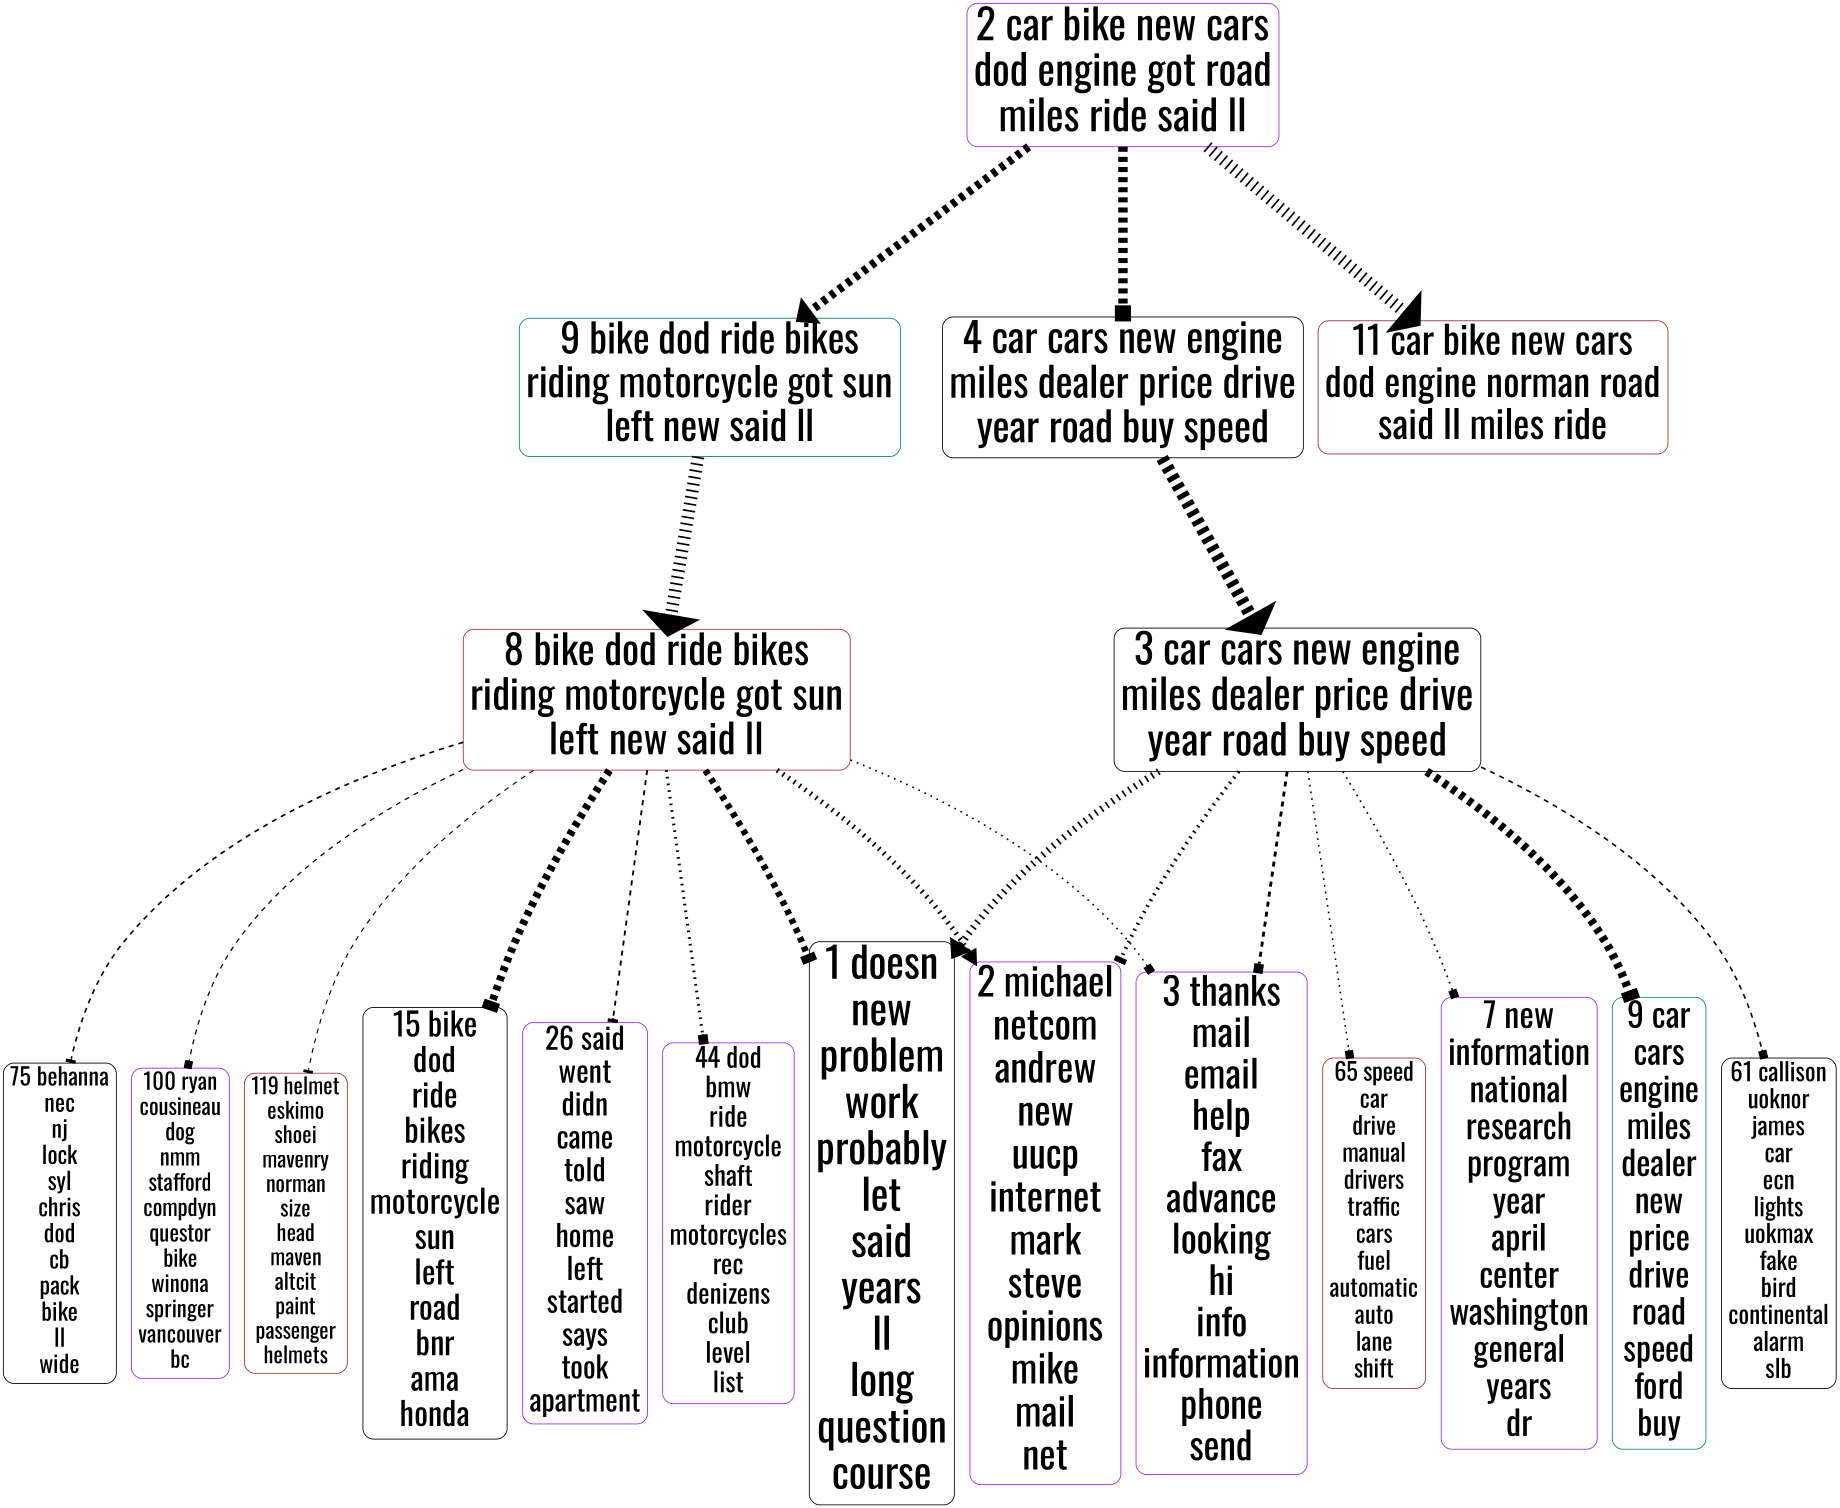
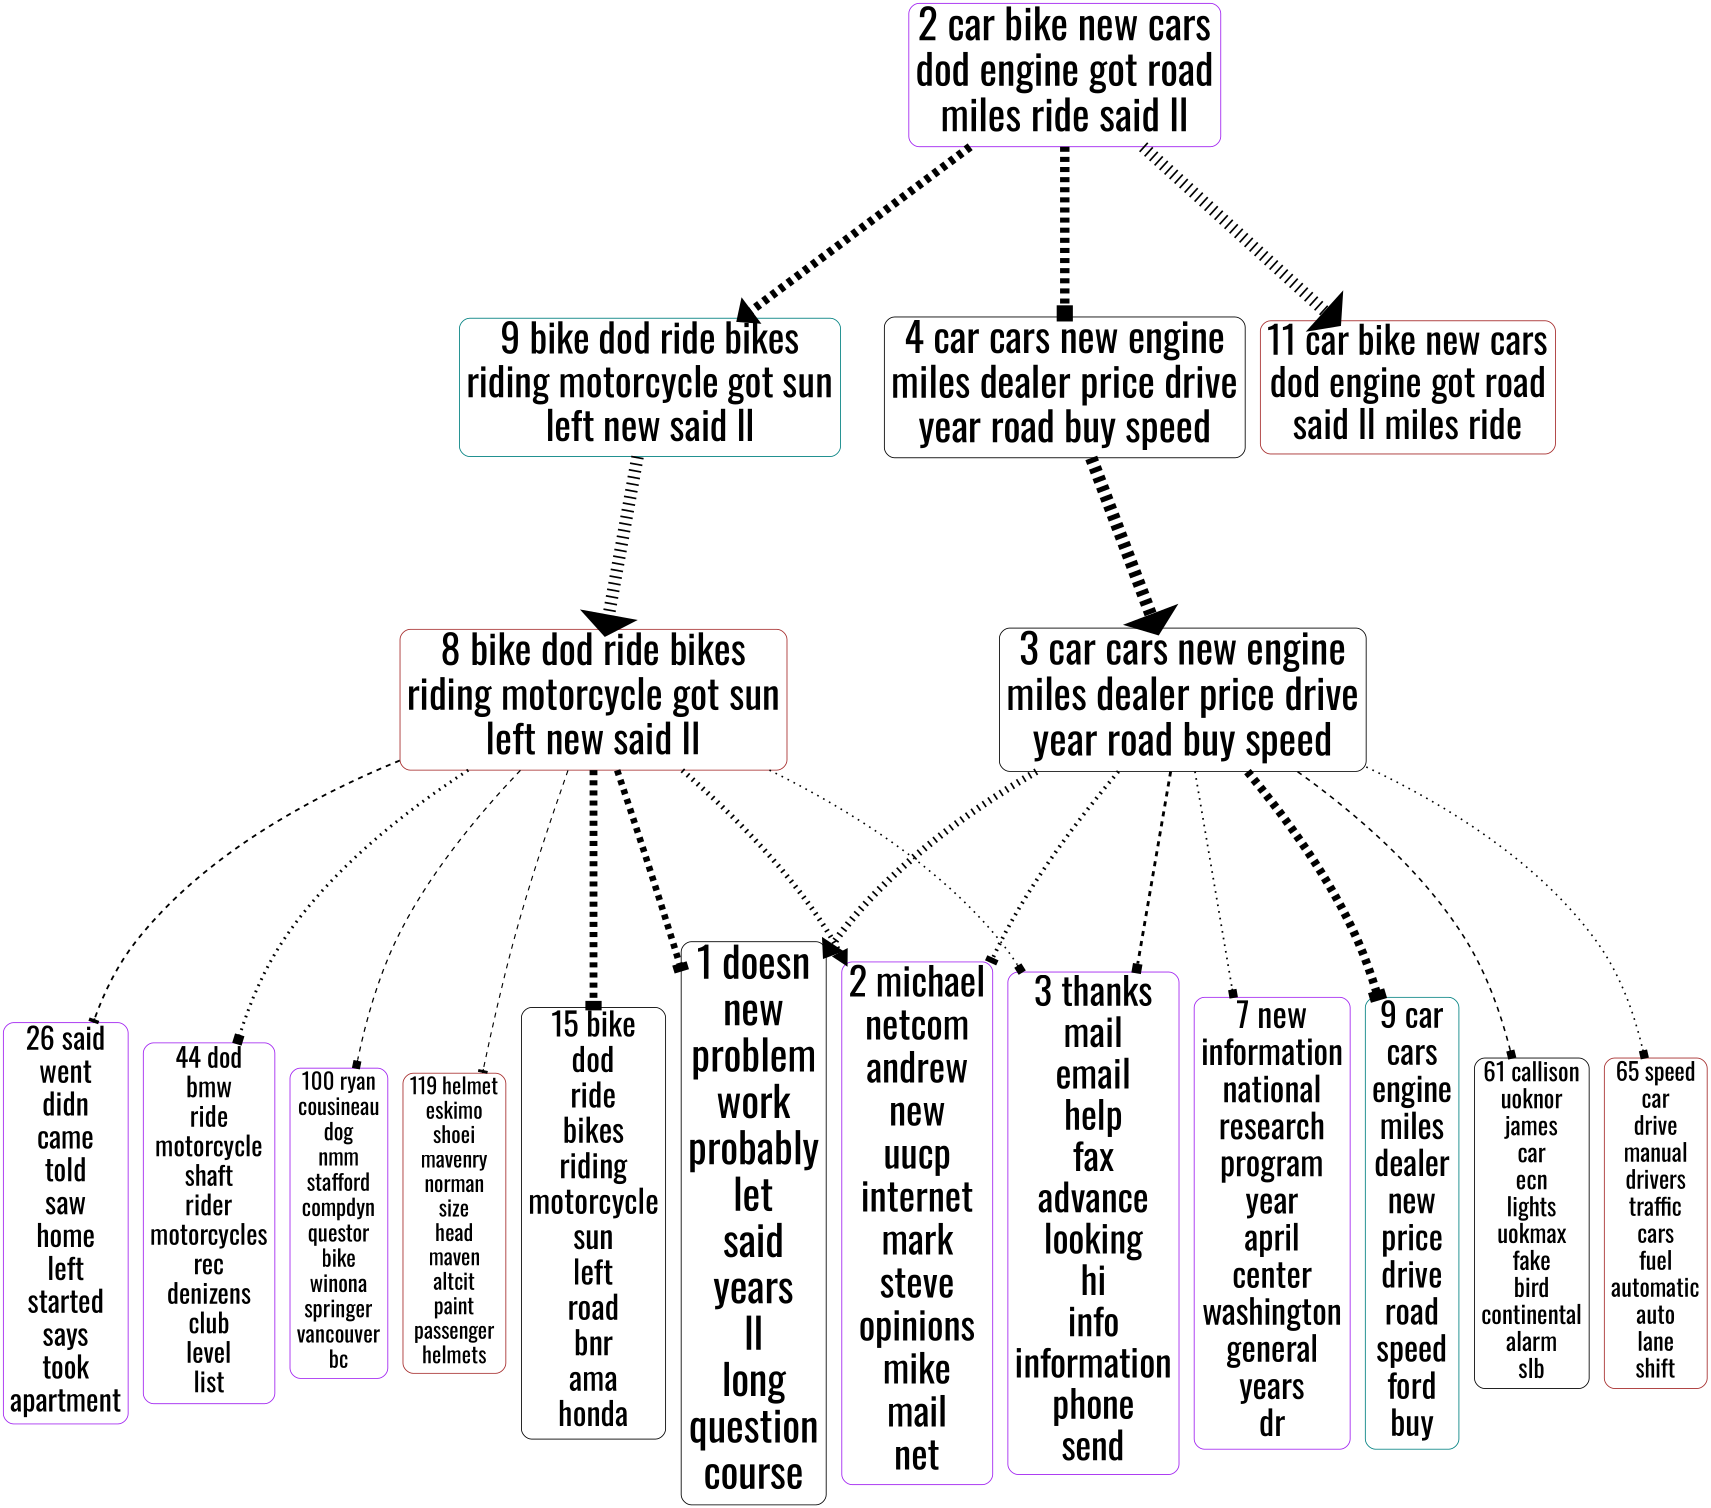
node "11 car bike new cars dod engine norman road said ll miles ride": label "11 car bike new cars dod engine norman road said ll miles ride" -> "11 car bike new cars dod engine got road said ll miles ride"
node "75 behanna nec nj lock syl chris dod cb pack bike ll wide": removed
